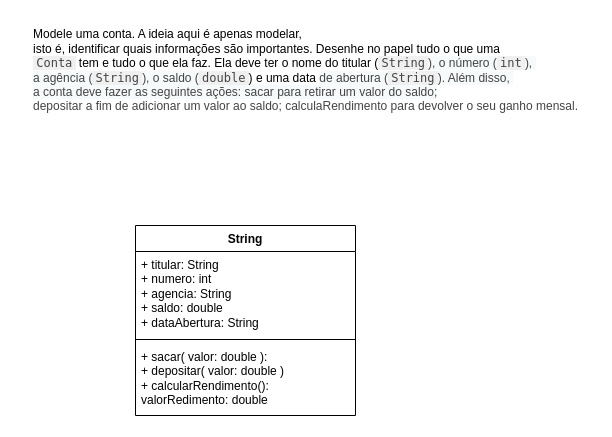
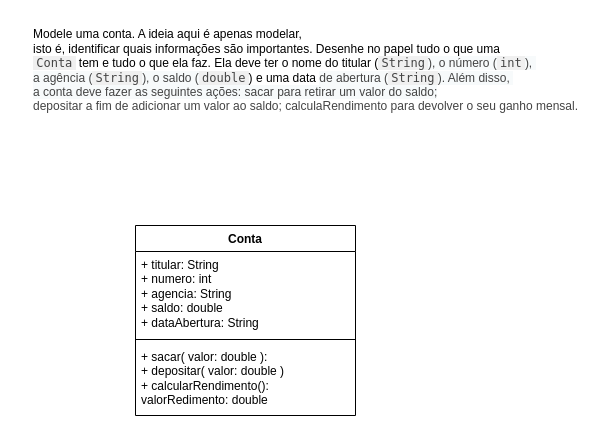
node "String": label "String" -> "Conta"
